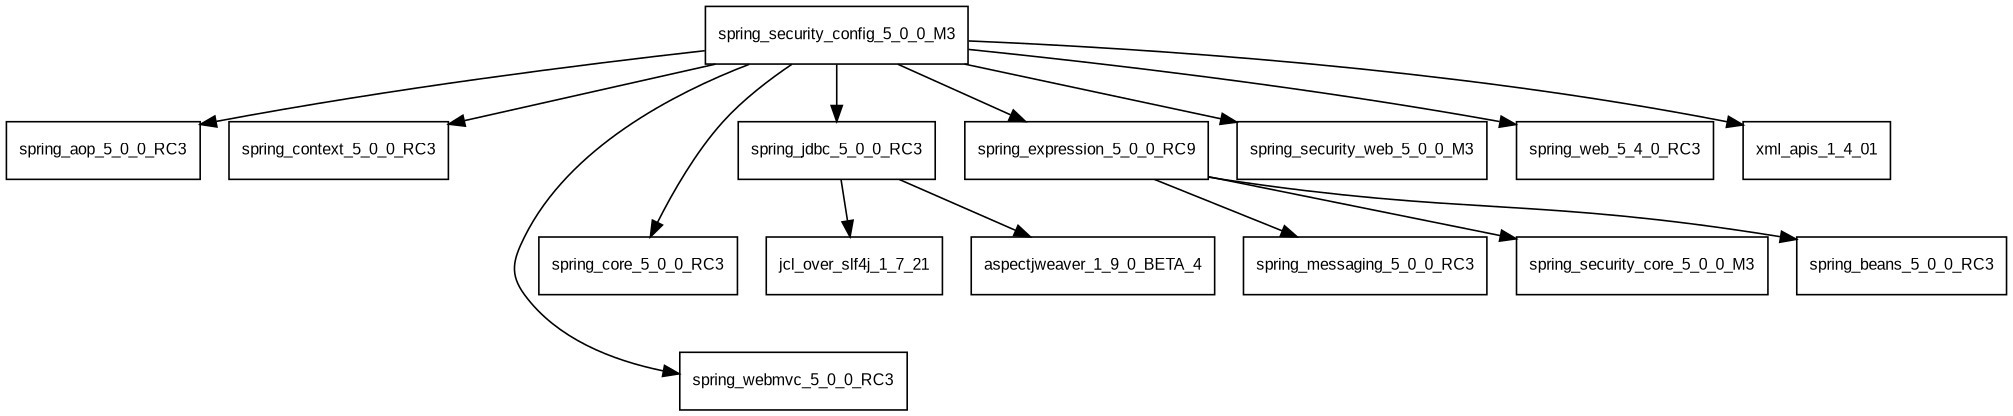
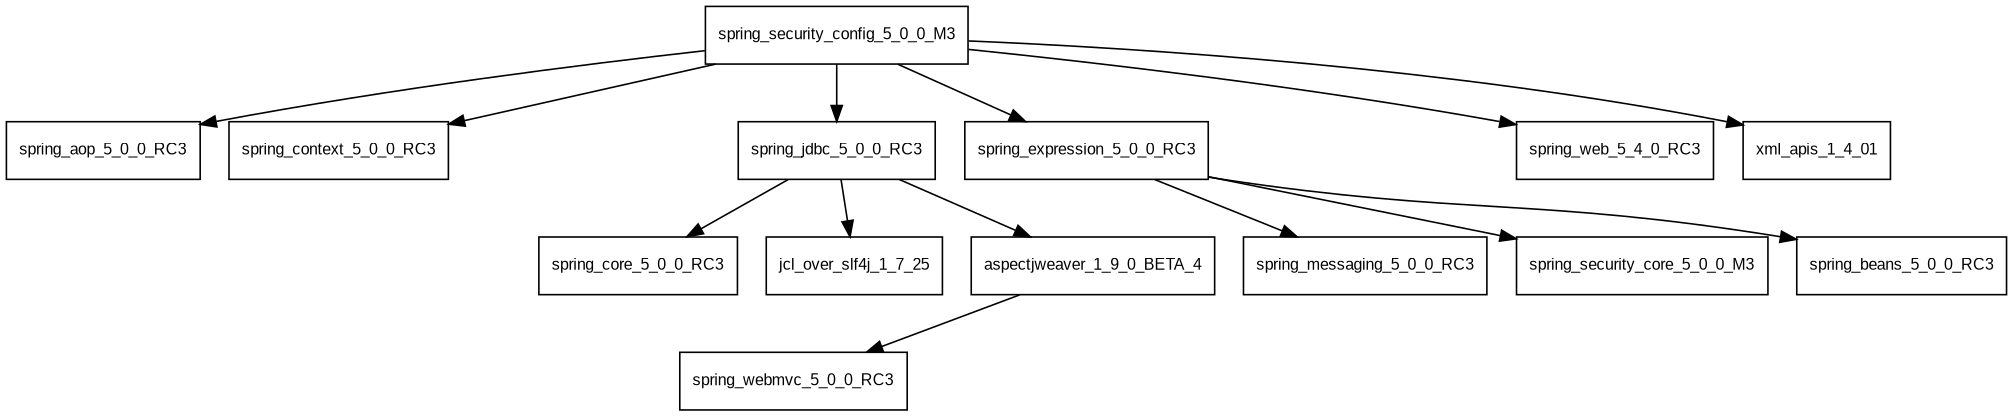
edge "spring_security_config_5_0_0_M3" -> "spring_core_5_0_0_RC3": now "spring_jdbc_5_0_0_RC3" -> "spring_core_5_0_0_RC3"
node "spring_expression_5_0_0_RC9": label "spring_expression_5_0_0_RC9" -> "spring_expression_5_0_0_RC3"
node "spring_security_web_5_0_0_M3": removed
edge "spring_security_config_5_0_0_M3" -> "spring_webmvc_5_0_0_RC3": now "aspectjweaver_1_9_0_BETA_4" -> "spring_webmvc_5_0_0_RC3"
node "jcl_over_slf4j_1_7_21": label "jcl_over_slf4j_1_7_21" -> "jcl_over_slf4j_1_7_25"
